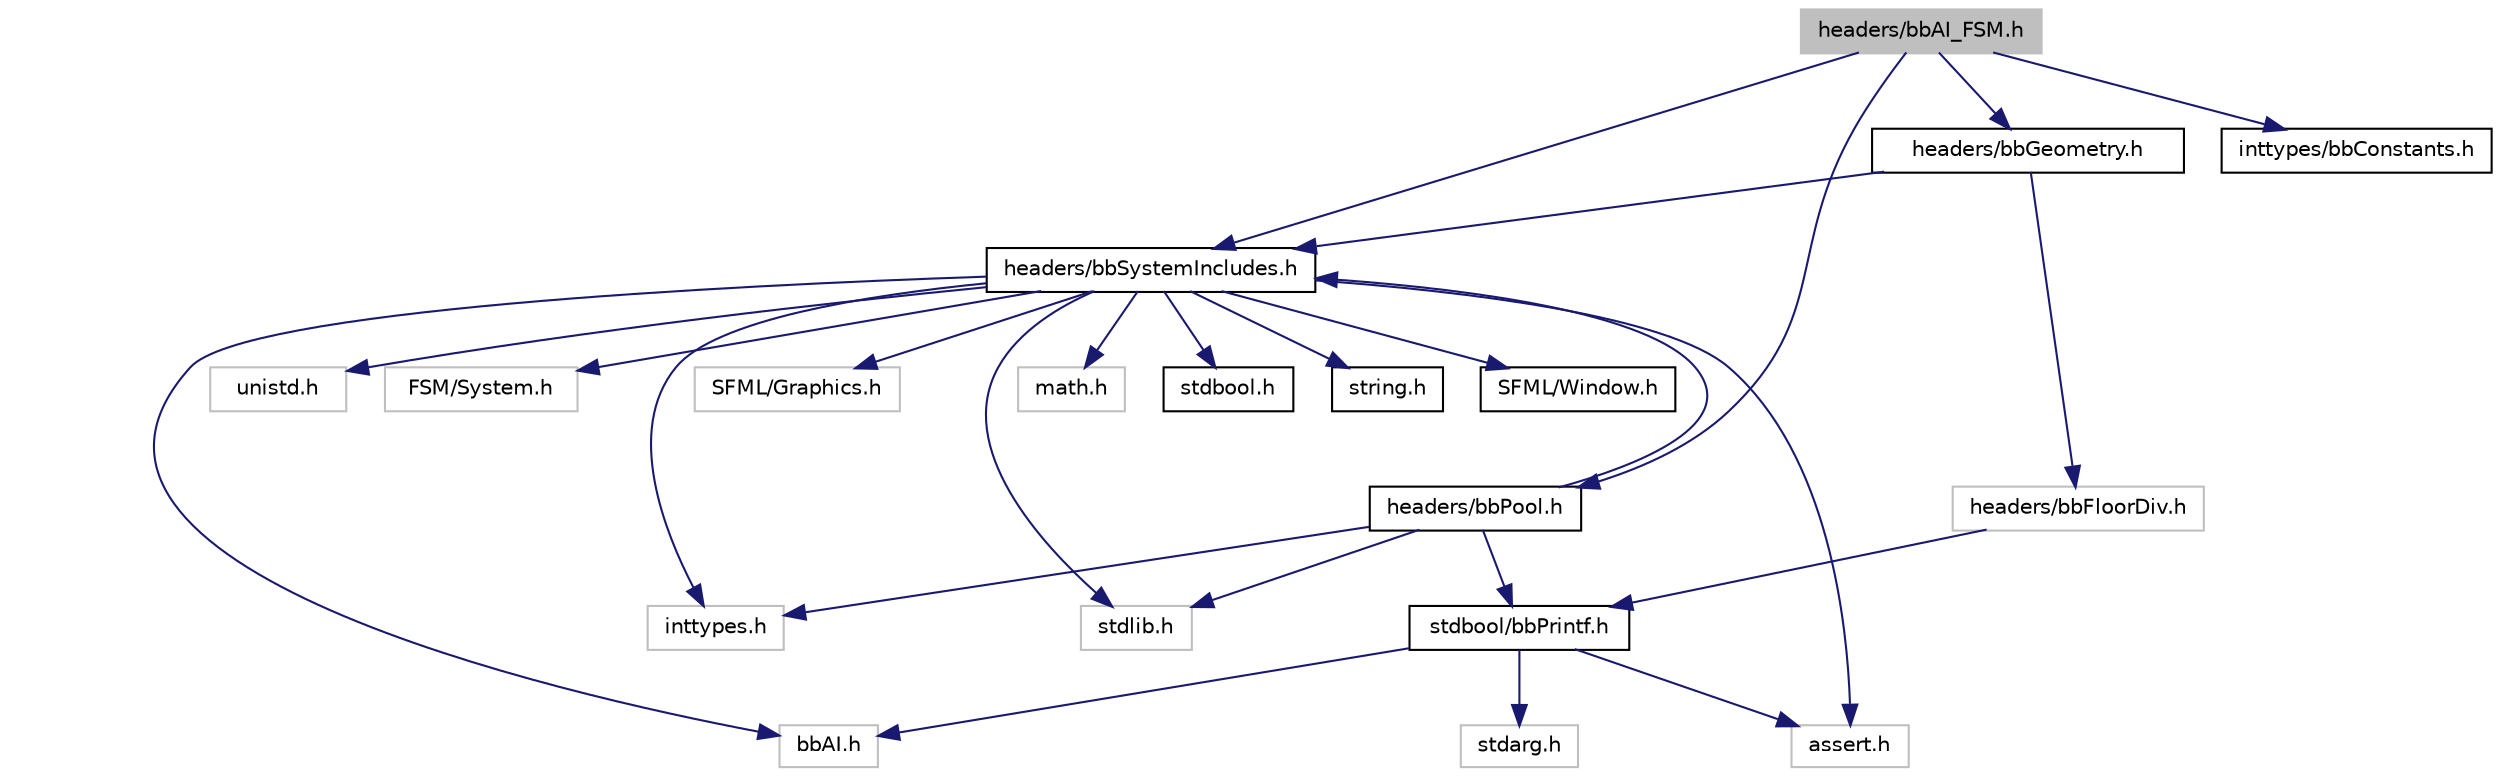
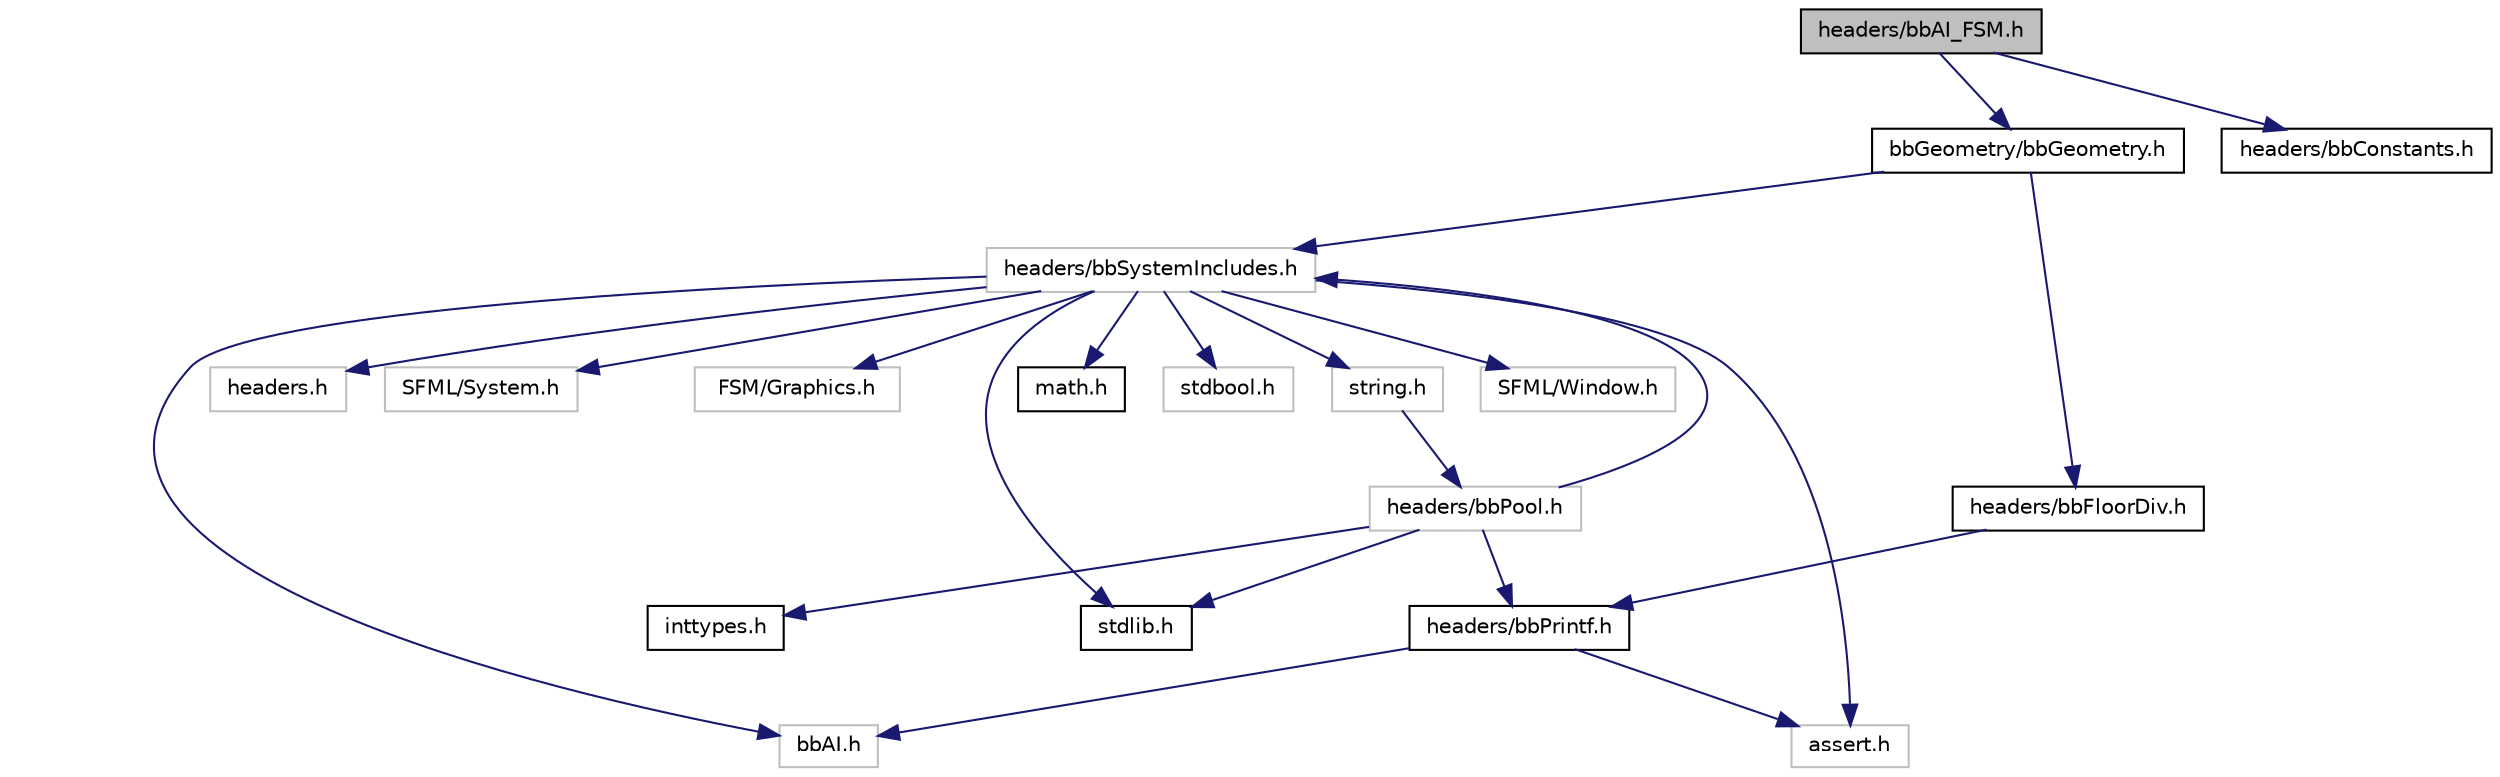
node "headers/bbAI_FSM.h": color grey75 -> black
edge "headers/bbAI_FSM.h" -> "headers/bbSystemIncludes.h": removed
node "headers/bbGeometry.h": label "headers/bbGeometry.h" -> "bbGeometry/bbGeometry.h"
node "inttypes/bbConstants.h": label "inttypes/bbConstants.h" -> "headers/bbConstants.h"
node "headers/bbSystemIncludes.h": color black -> grey75
edge "headers/bbAI_FSM.h" -> "headers/bbPool.h": now "string.h" -> "headers/bbPool.h"
edge "headers/bbSystemIncludes.h" -> "inttypes.h": removed
node "unistd.h": label "unistd.h" -> "headers.h"
node "FSM/System.h": label "FSM/System.h" -> "SFML/System.h"
node "SFML/Graphics.h": label "SFML/Graphics.h" -> "FSM/Graphics.h"
node "math.h": color grey75 -> black
node "stdbool.h": color black -> grey75
node "string.h": color black -> grey75
node "SFML/Window.h": color black -> grey75
node "headers/bbPool.h": color black -> grey75
node "headers/bbFloorDiv.h": color grey75 -> black
node "inttypes.h": color grey75 -> black
node "stdlib.h": color grey75 -> black
node "stdbool/bbPrintf.h": label "stdbool/bbPrintf.h" -> "headers/bbPrintf.h"
node "stdarg.h": removed
